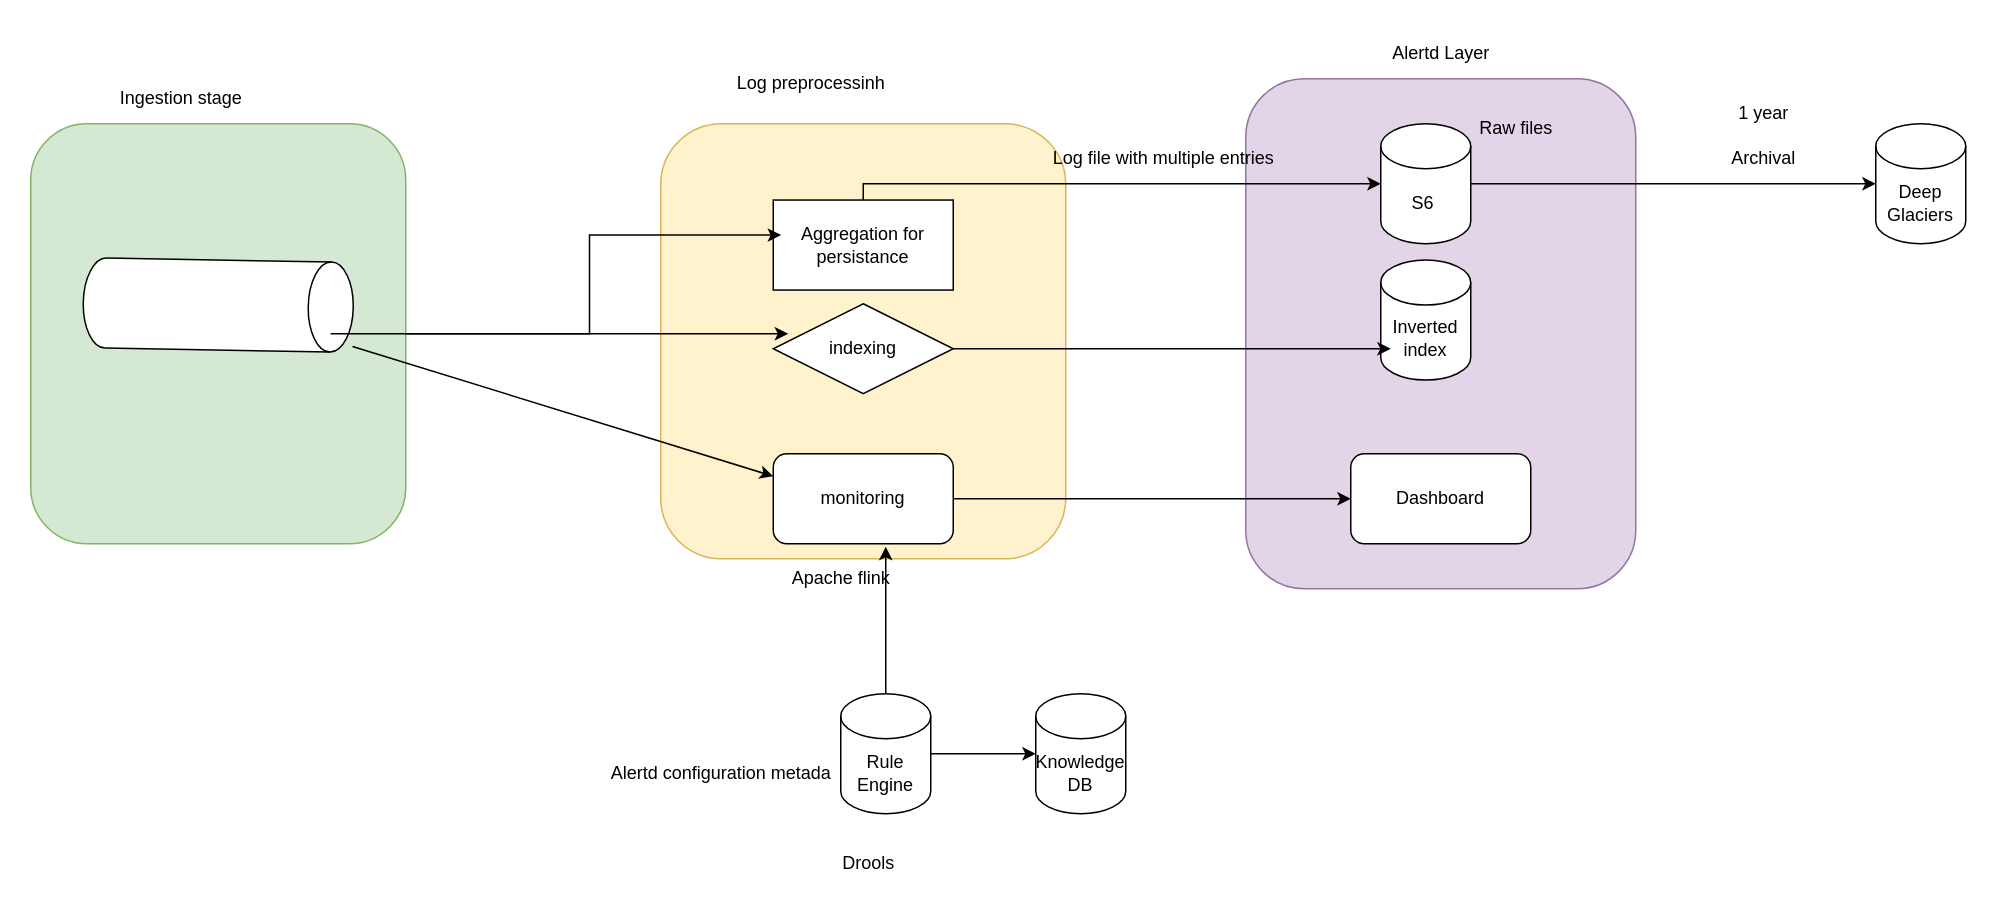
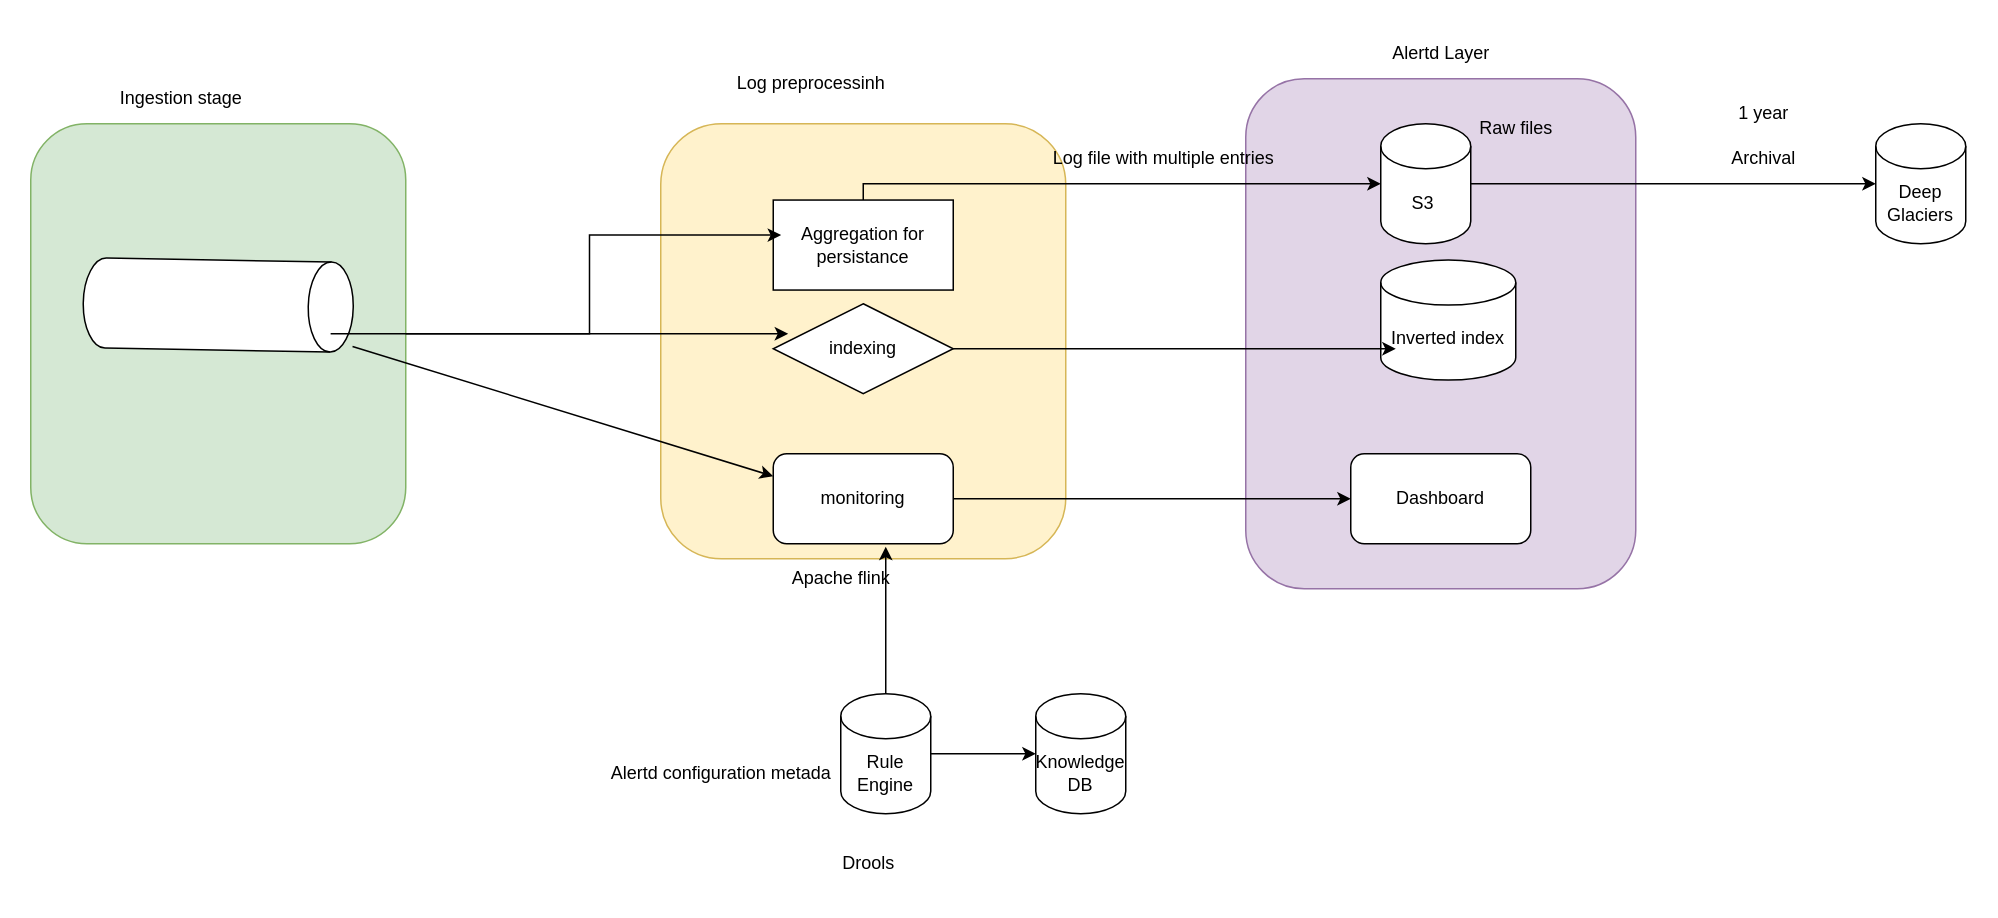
node "S6": label "S6" -> "S3"
node "Inverted index": size 90x120 -> 135x120
